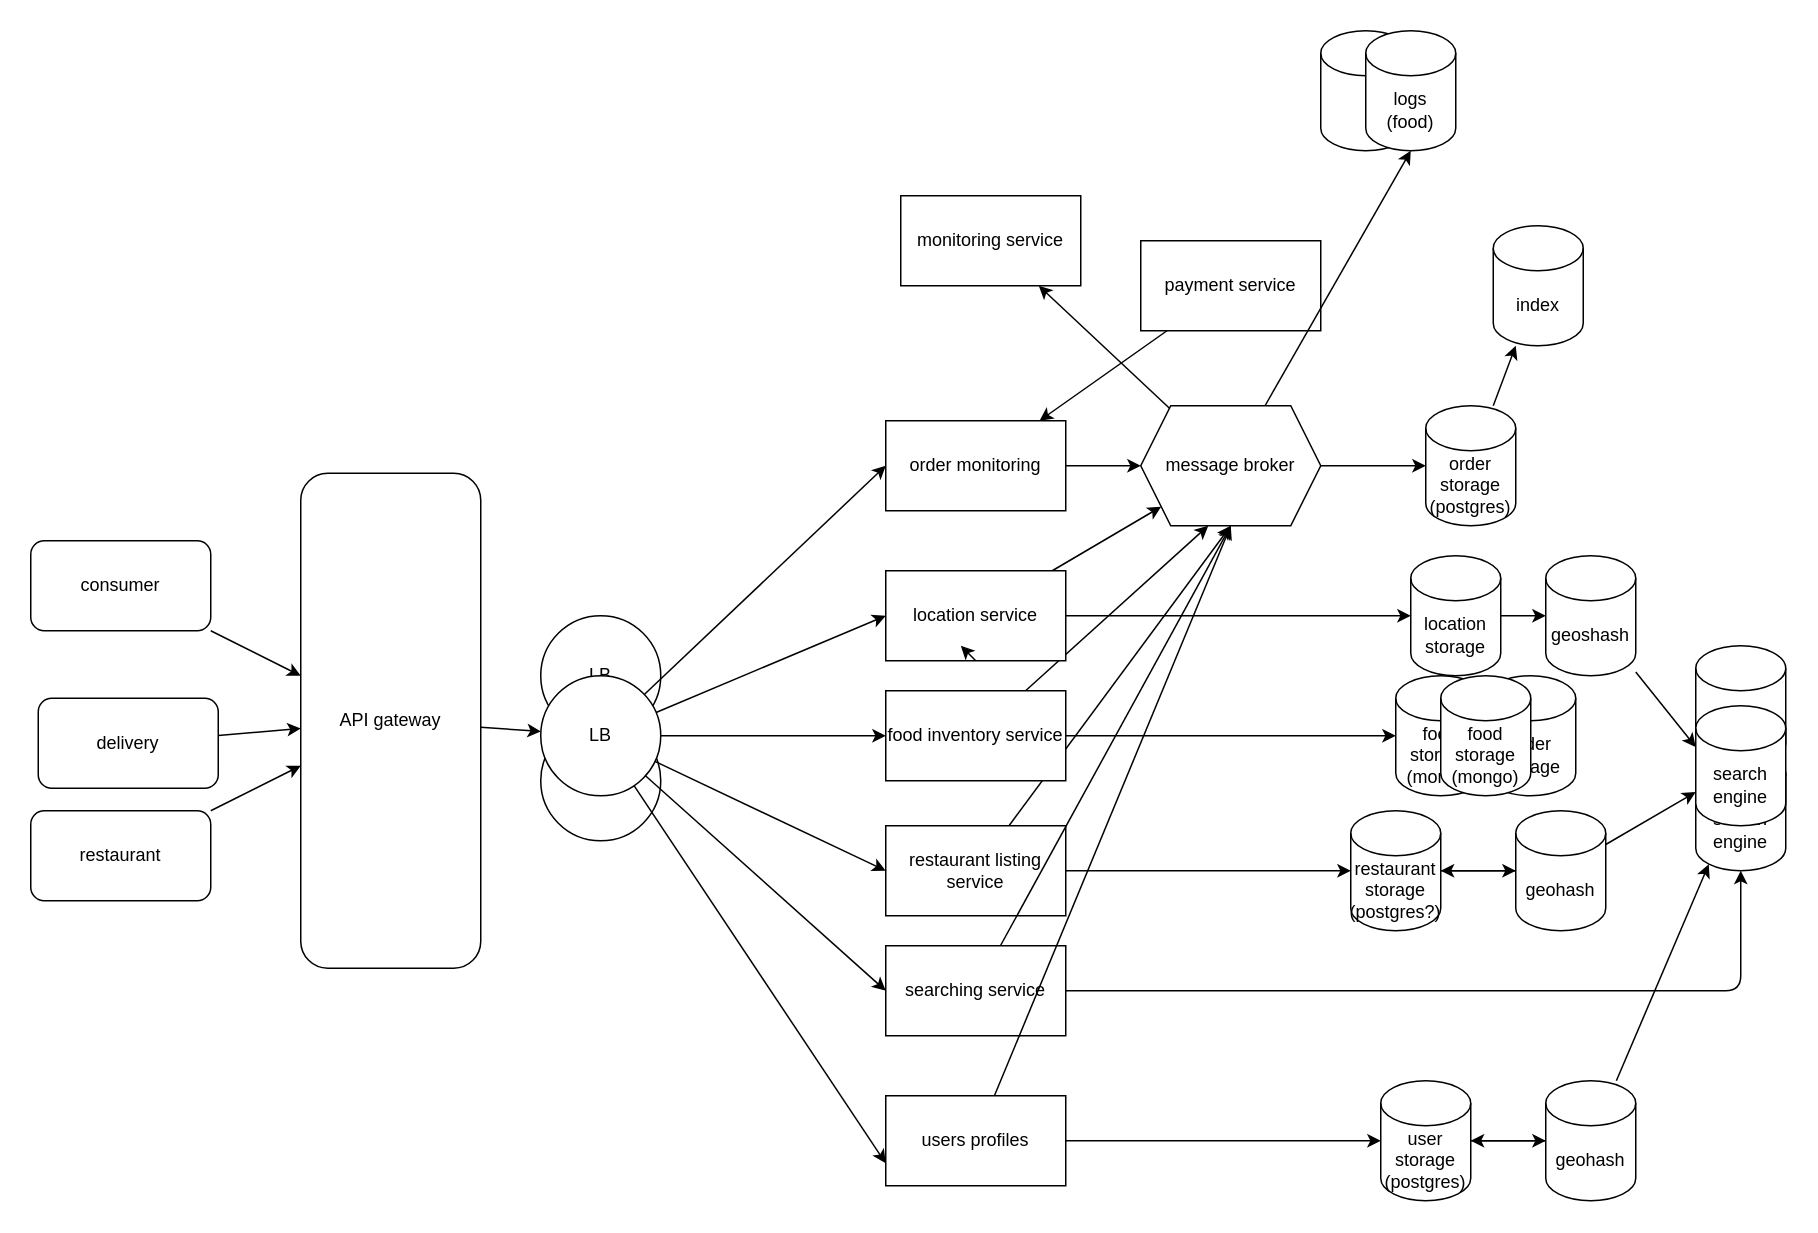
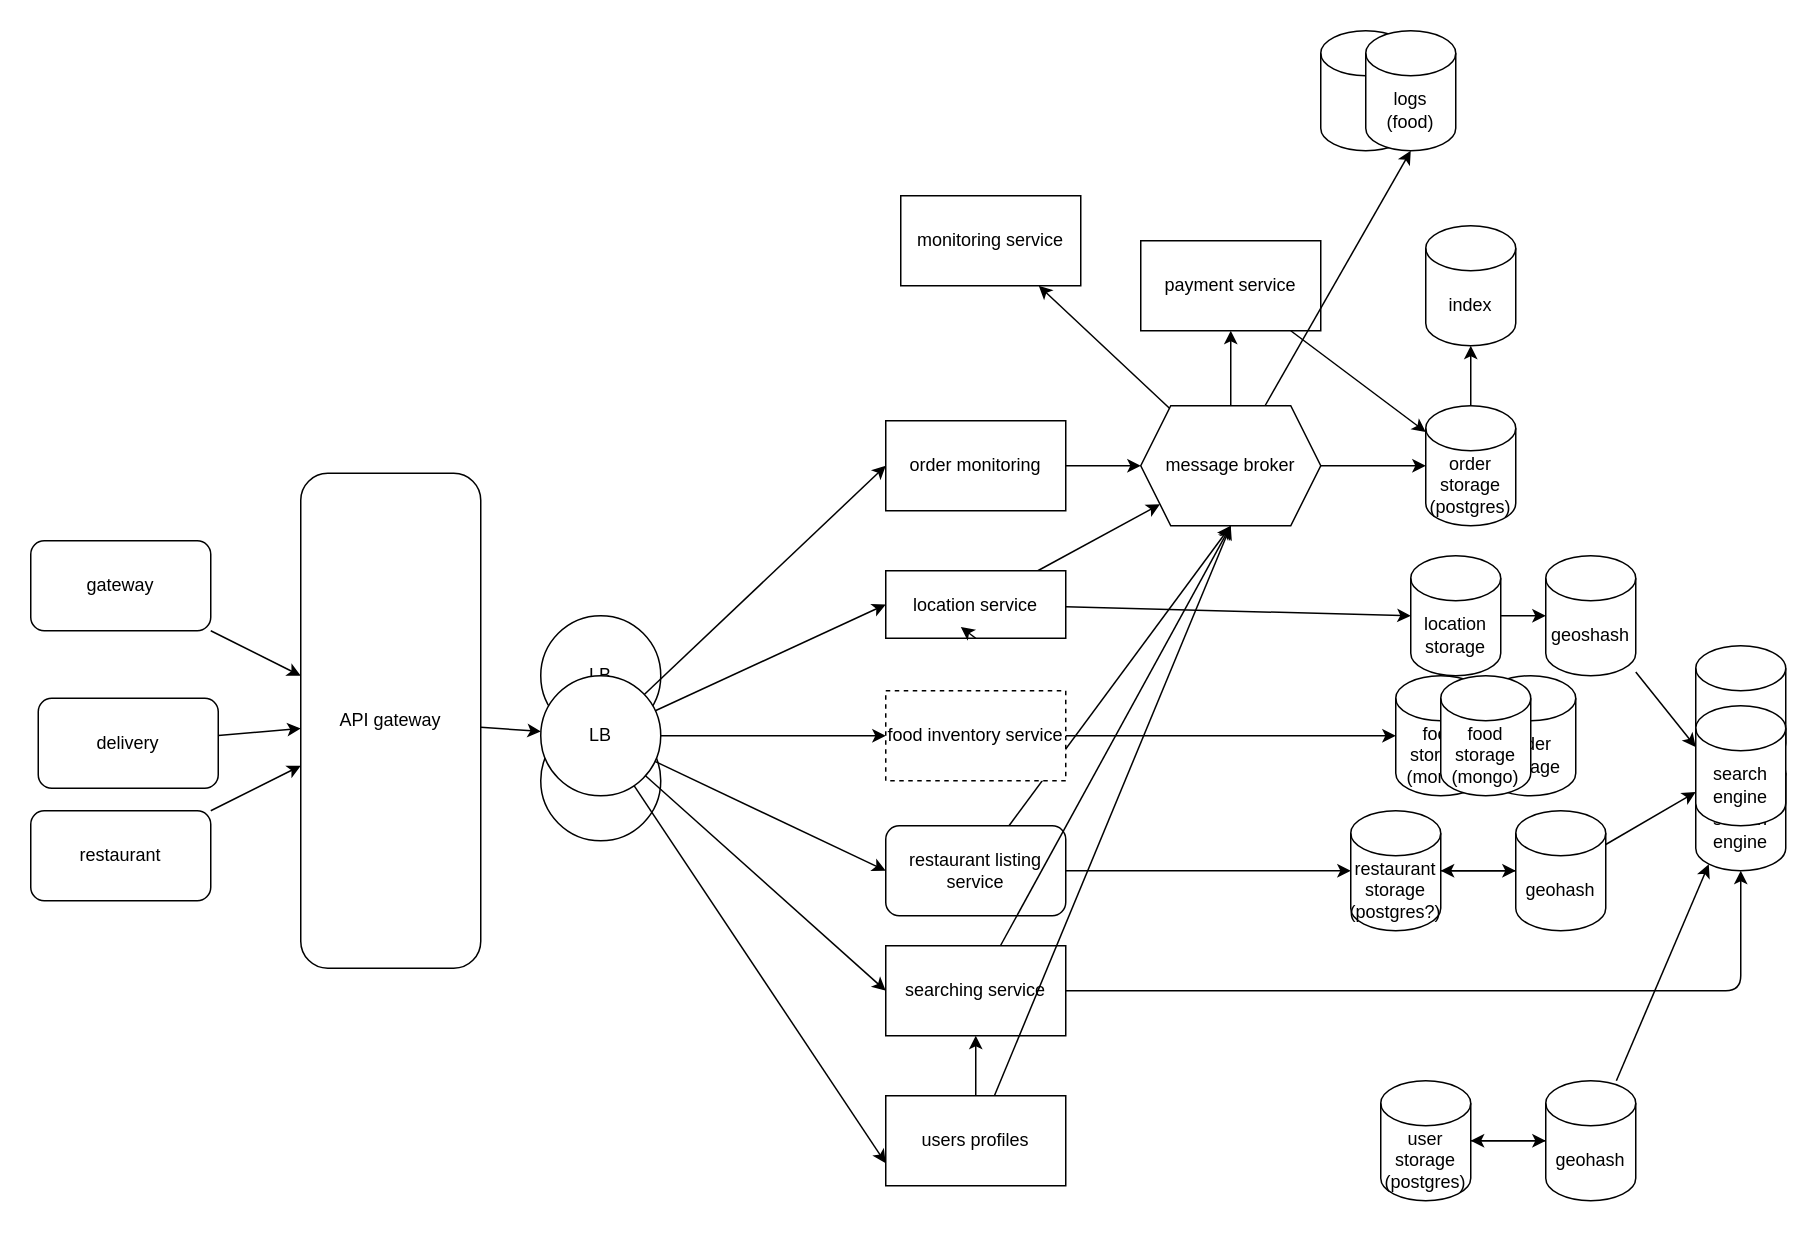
node "index": moved (1538, 286) -> (1471, 286)
edge "payment service" -> "order monitoring": now "payment service" -> "order storage (postgres)"
edge "message broker" -> "payment service": added
node "consumer": label "consumer" -> "gateway"
edge "food inventory service" -> "message broker": removed
node "location service": size 180x90 -> 180x68
node "food inventory service": style solid -> dashed
node "restaurant listing service": shape rectangle -> rounded rectangle
edge "users profiles" -> "user storage (postgres)": now "users profiles" -> "searching service"
